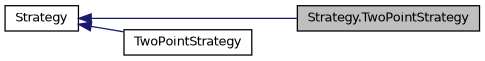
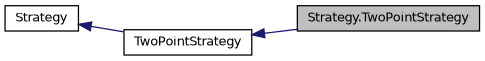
edge "Strategy.TwoPointStrategy" -> "Strategy": now "Strategy.TwoPointStrategy" -> "TwoPointStrategy"
